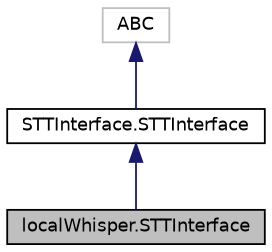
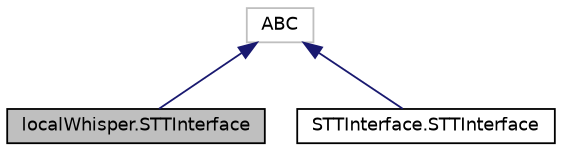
edge "localWhisper.STTInterface" -> "STTInterface.STTInterface": now "localWhisper.STTInterface" -> "ABC"
